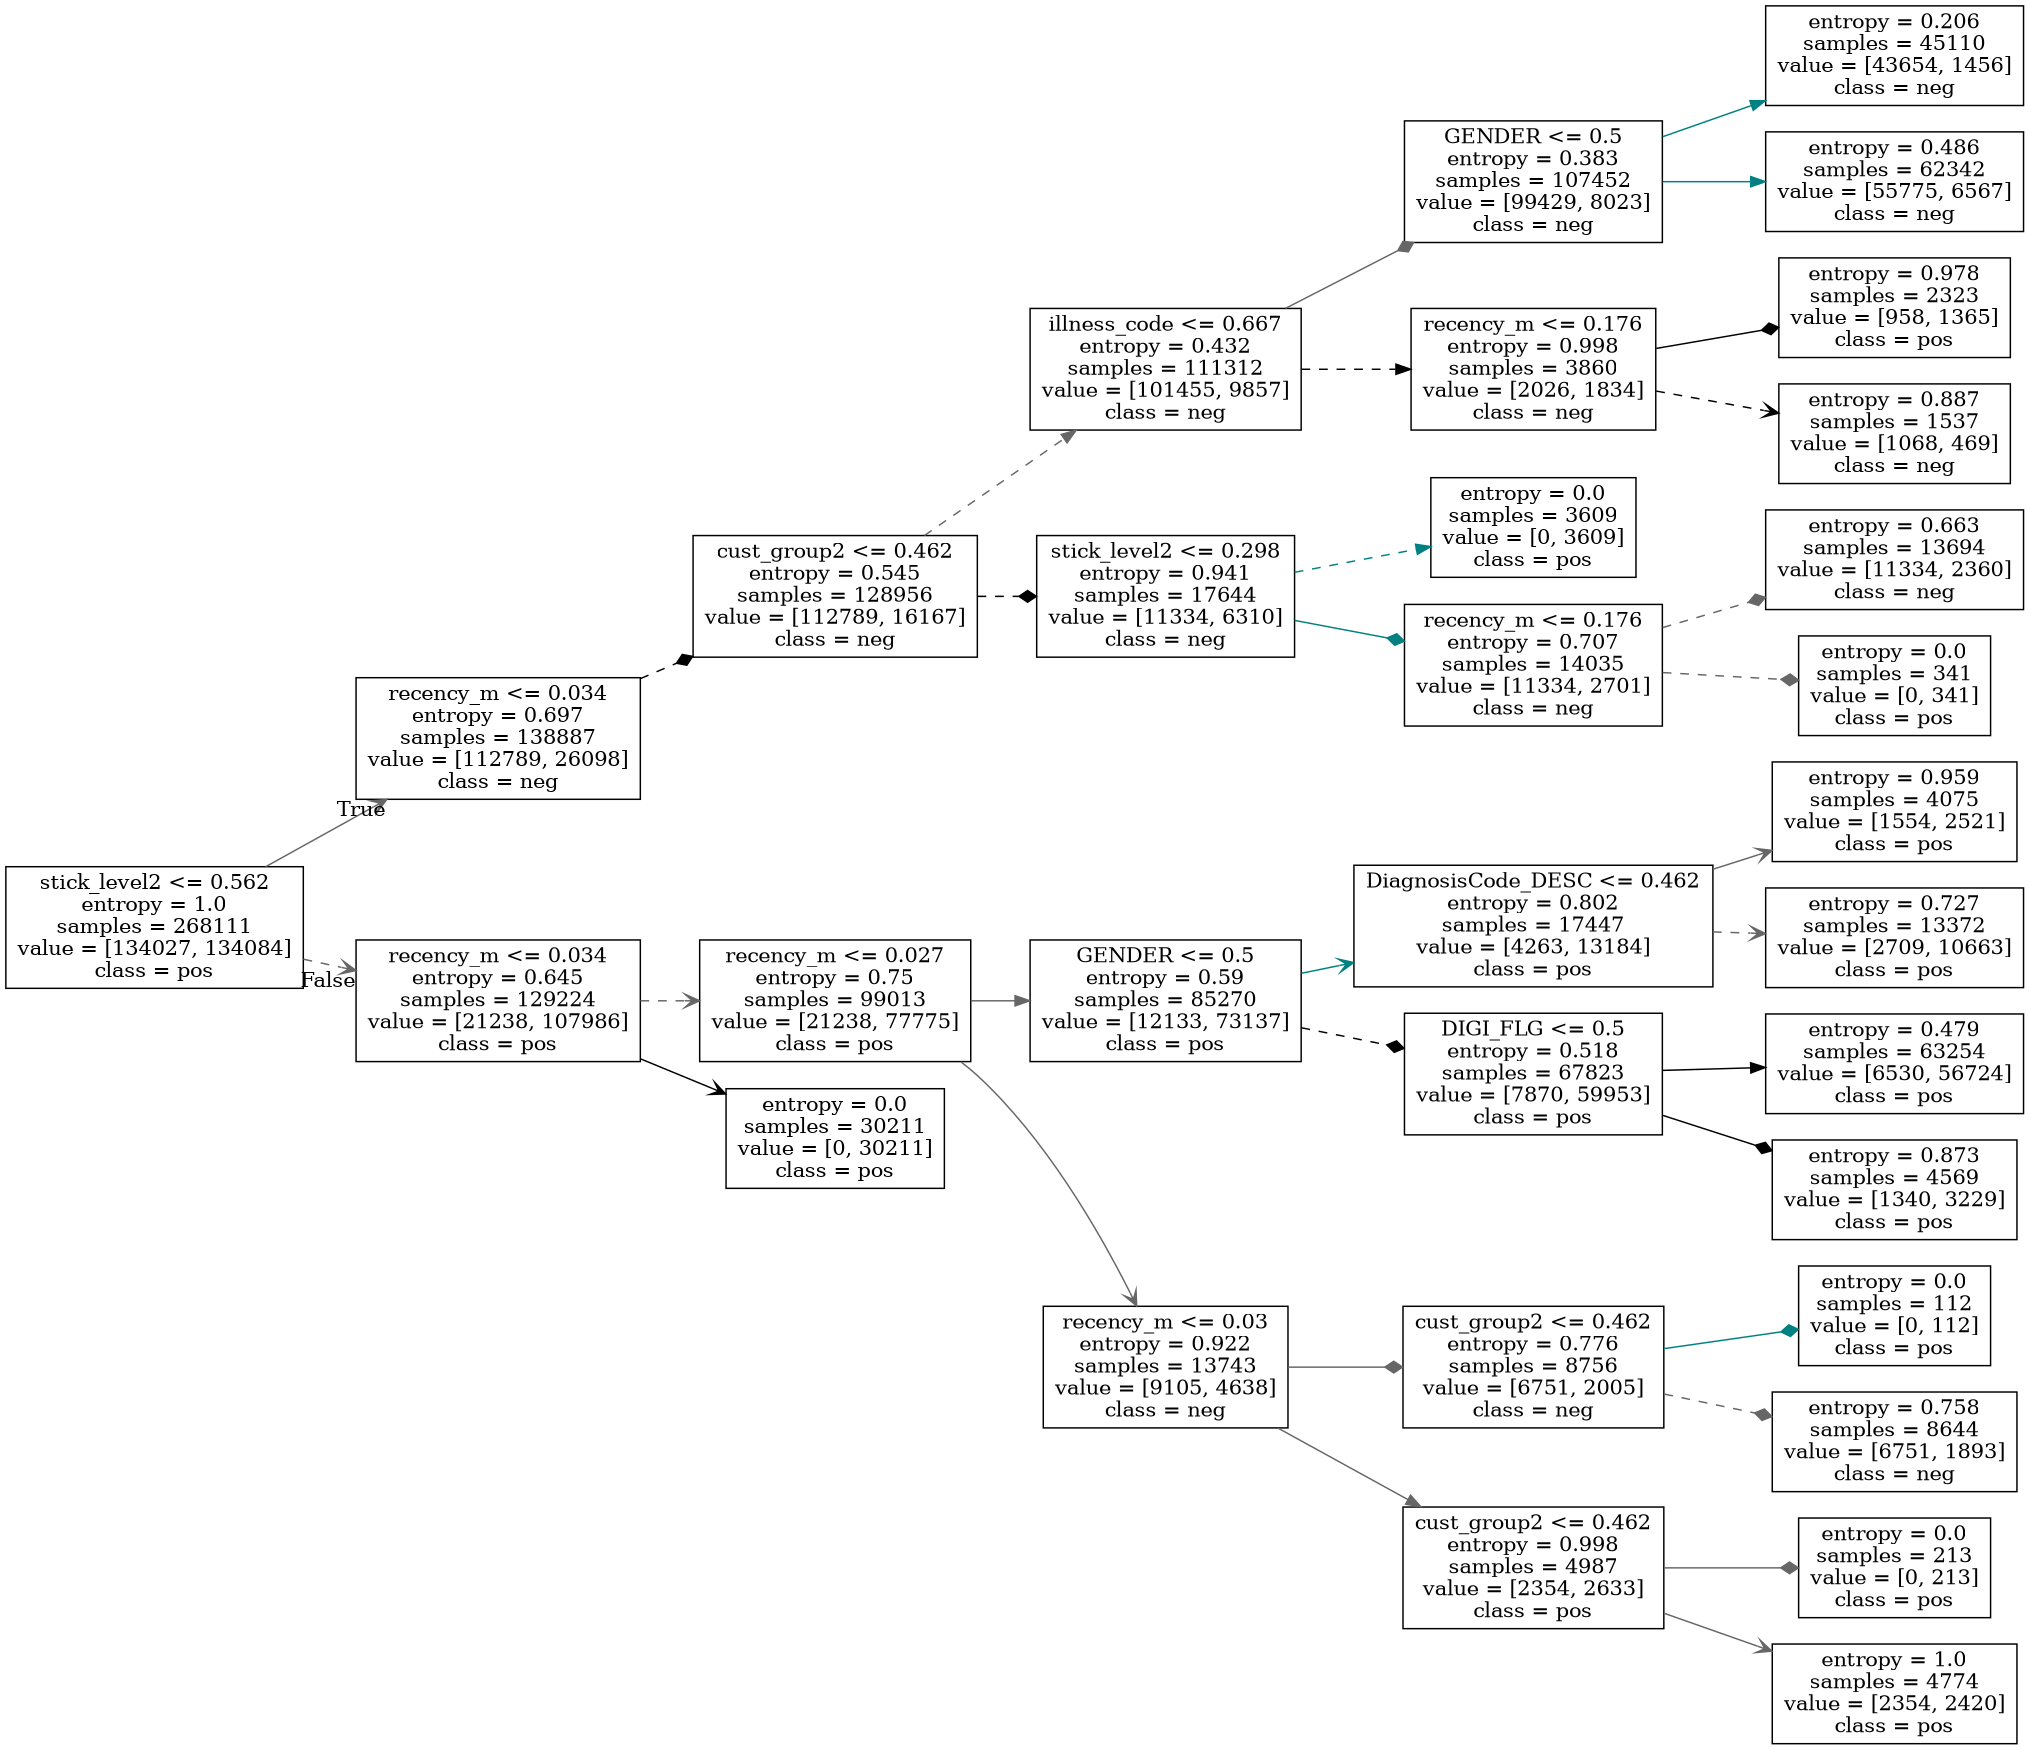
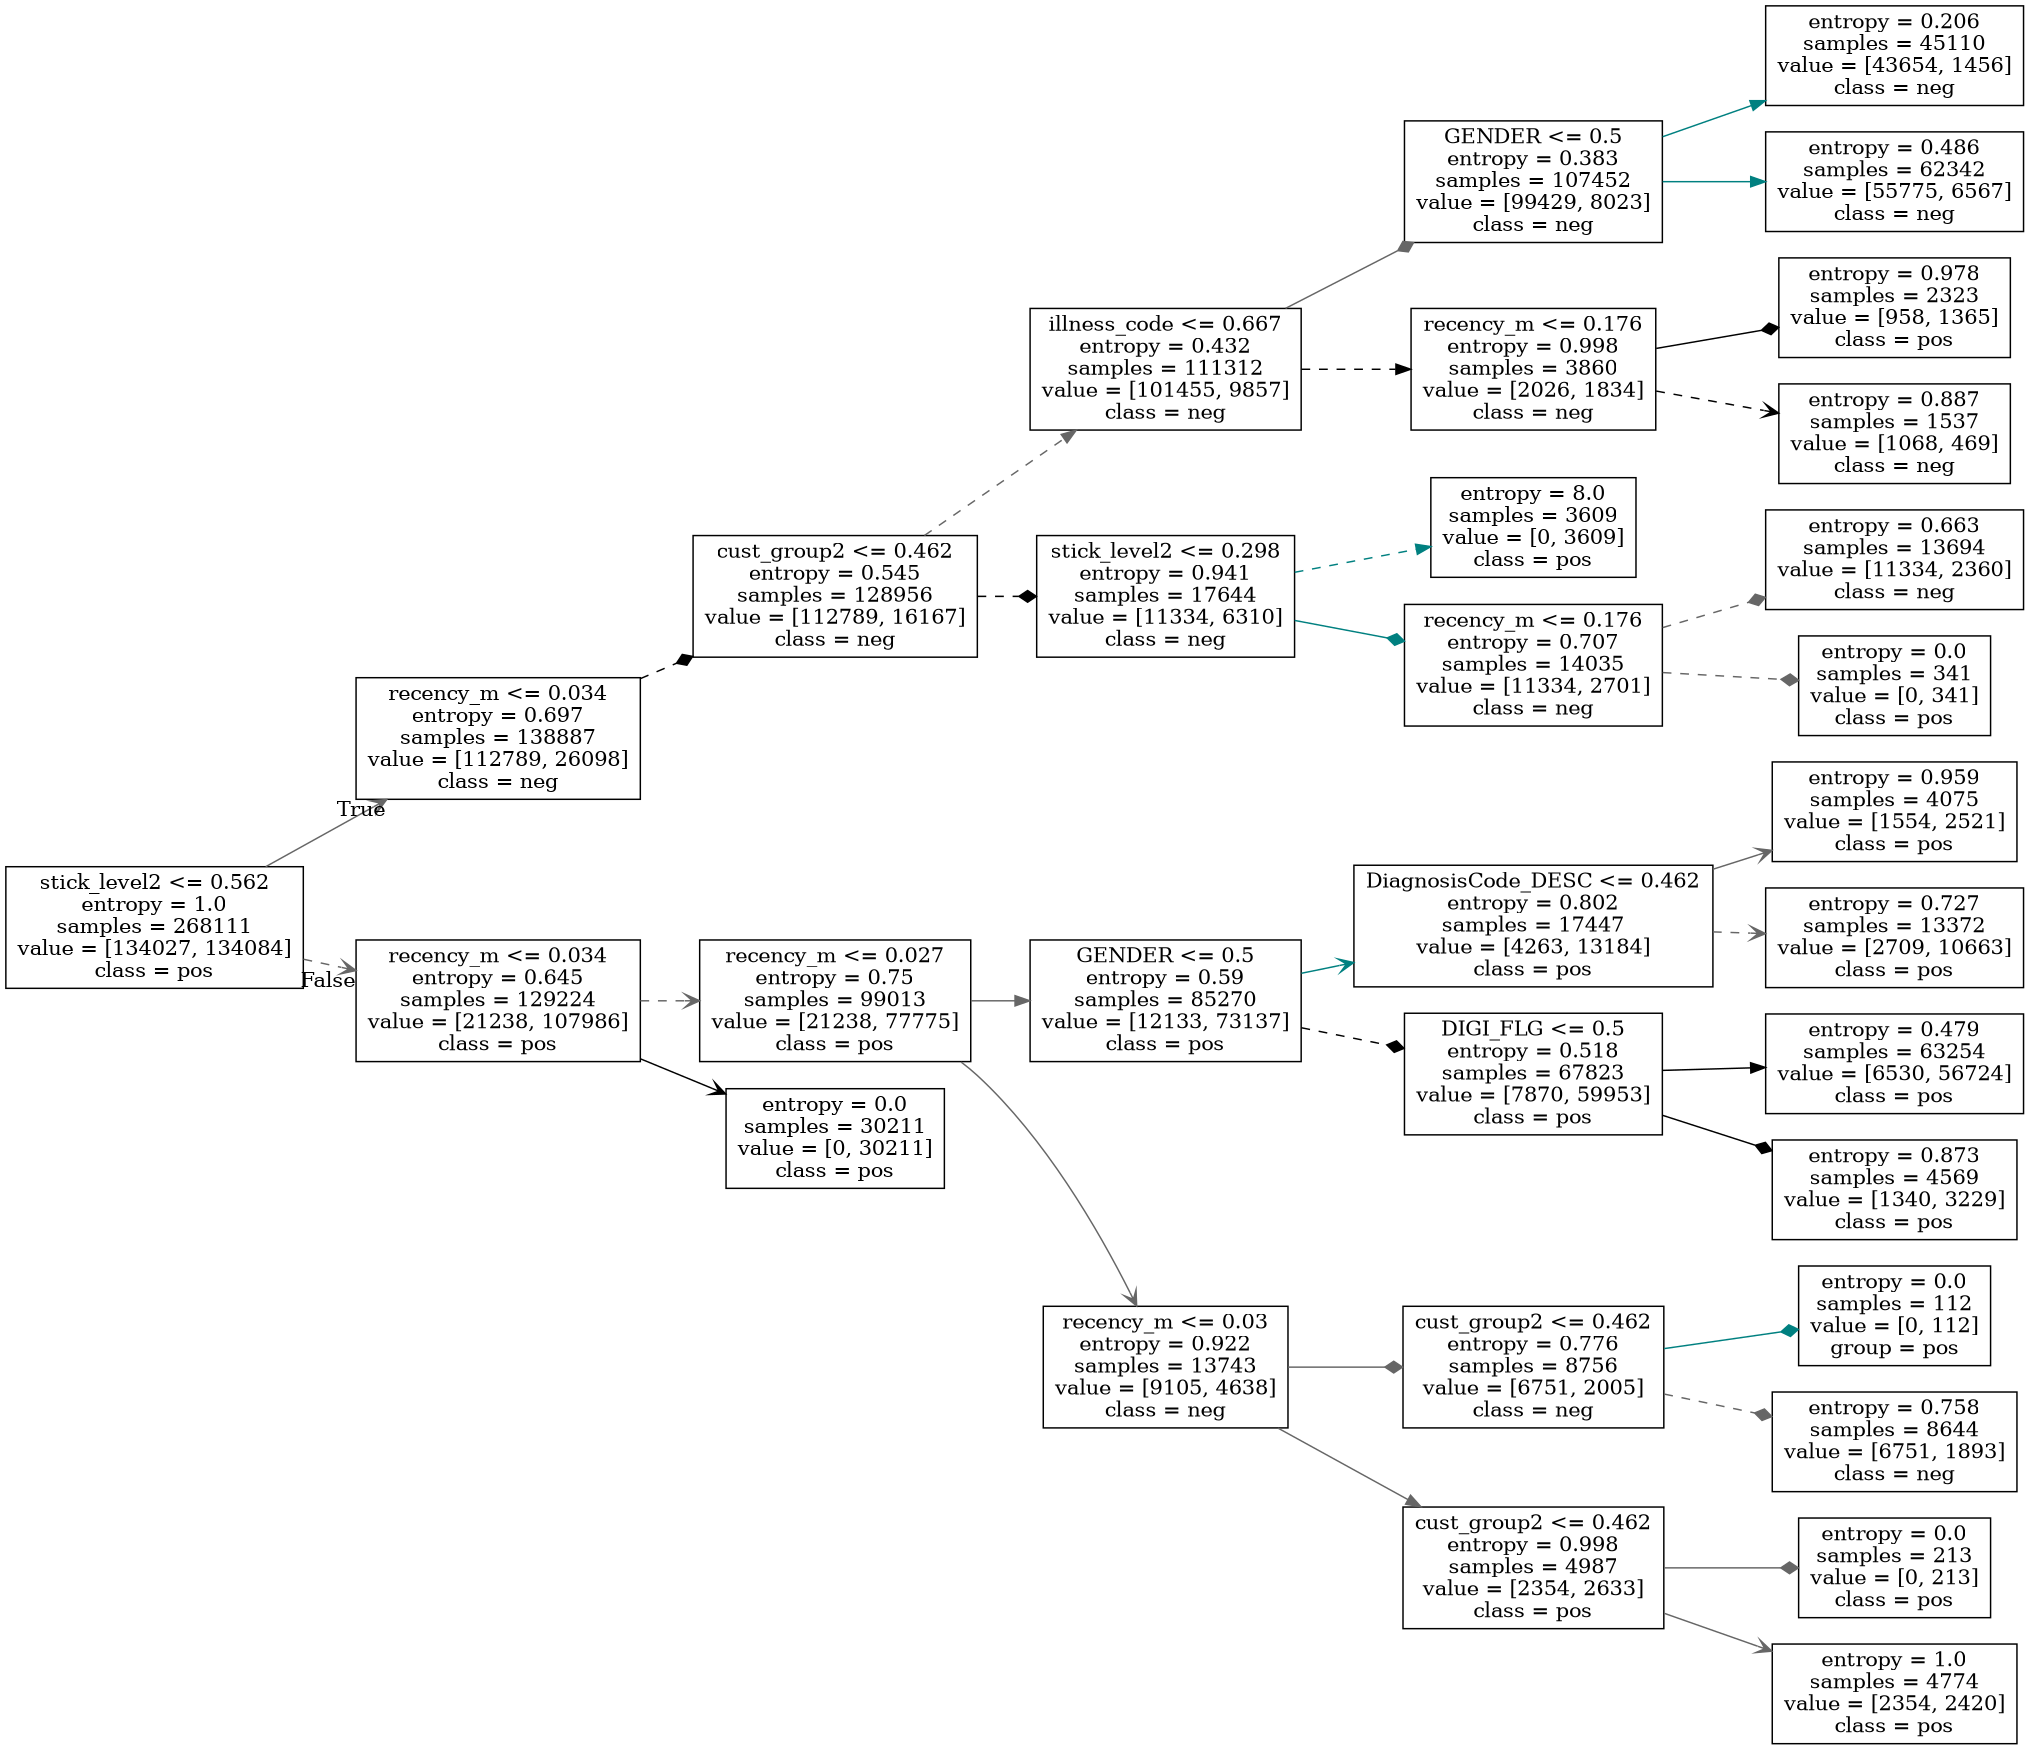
node "entropy = 0.0 samples = 3609 value = [0, 3609] class = pos": label "entropy = 0.0 samples = 3609 value = [0, 3609] class = pos" -> "entropy = 8.0 samples = 3609 value = [0, 3609] class = pos"
node "entropy = 0.0 samples = 112 value = [0, 112] class = pos": label "entropy = 0.0 samples = 112 value = [0, 112] class = pos" -> "entropy = 0.0 samples = 112 value = [0, 112] group = pos"
